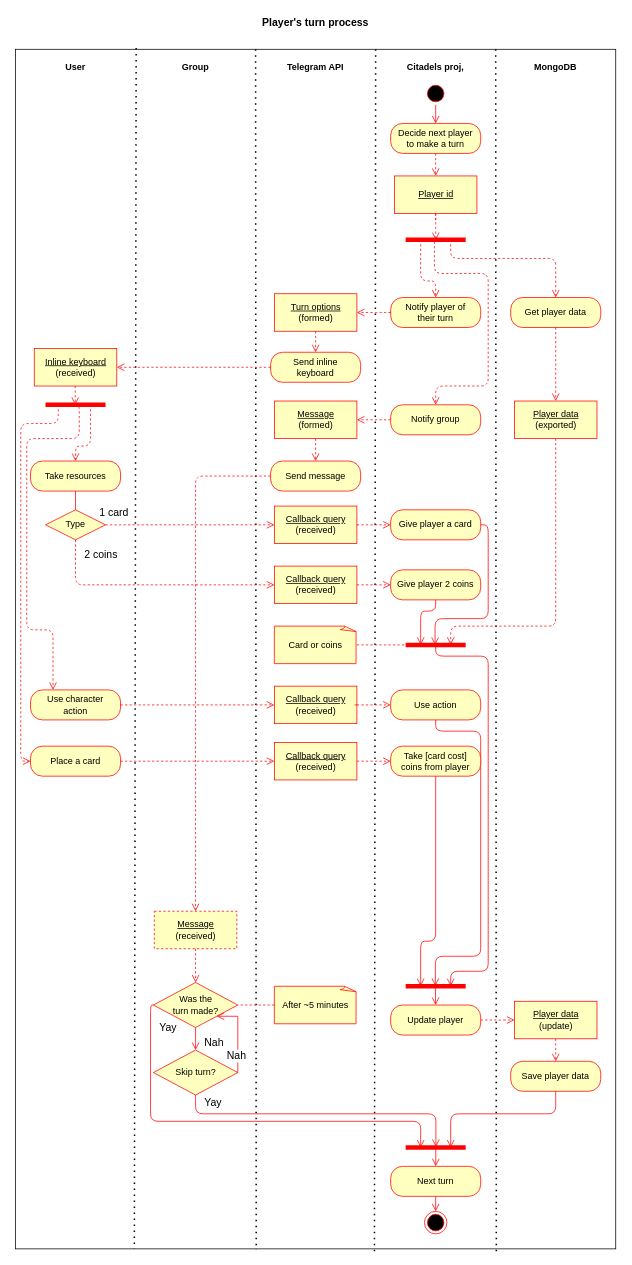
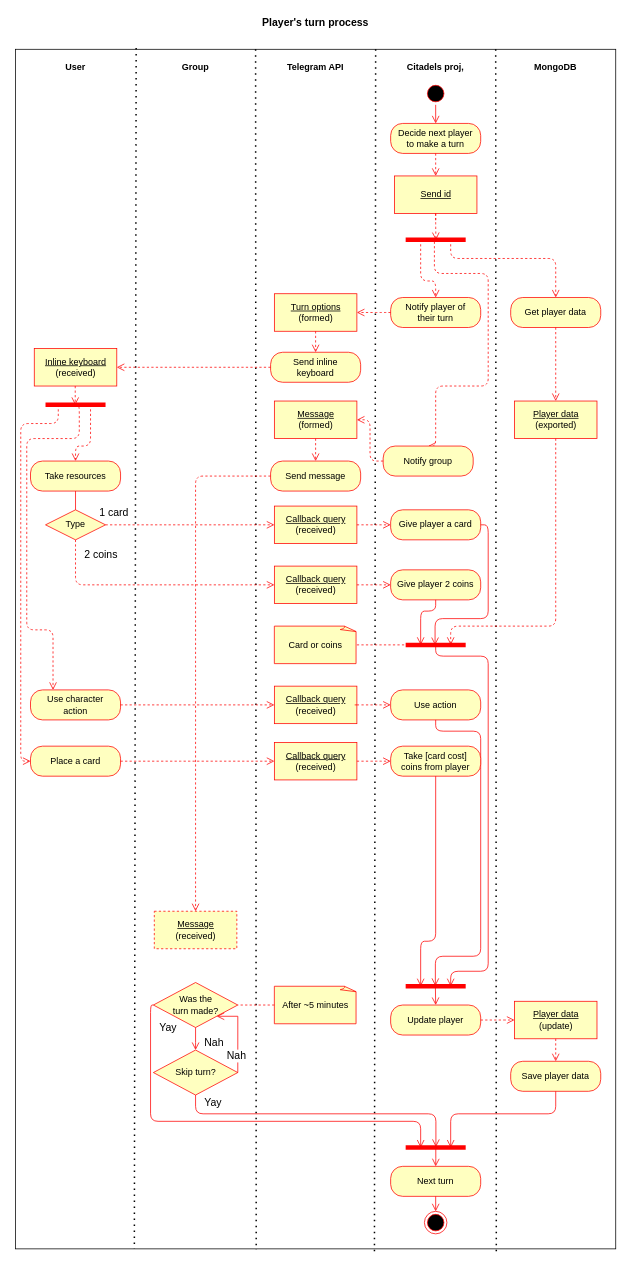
node "Player id": label "Player id" -> "Send id"
node "Notify group": moved (435, 420) -> (428, 461)
edge "Message (received)" -> "Was the turn made?": removed
